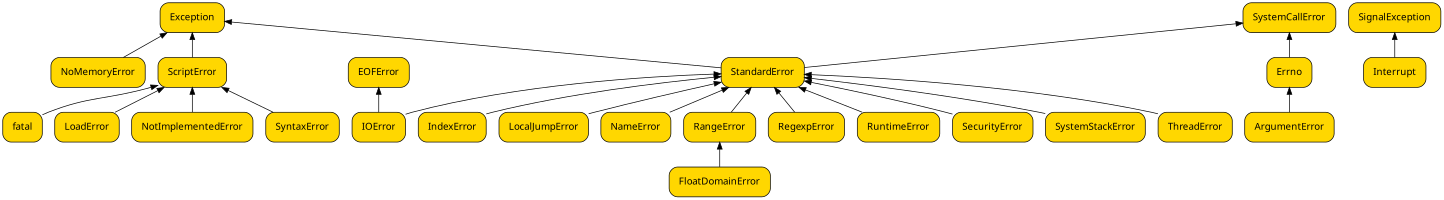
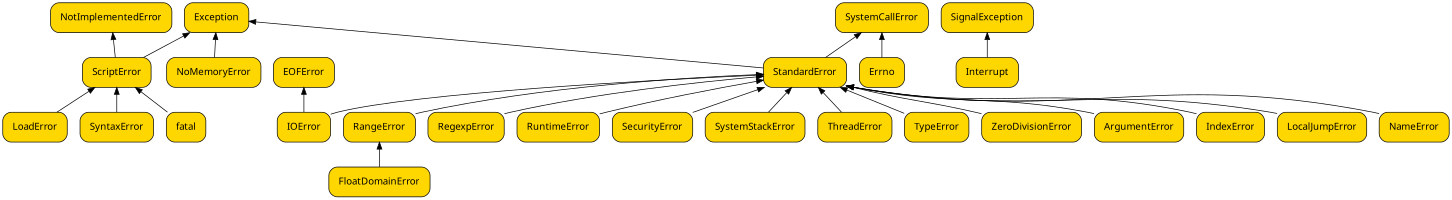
edge "NotImplementedError" -> "ScriptError": reversed
edge "ArgumentError" -> "Errno": now "ArgumentError" -> "StandardError"
node "TypeError": added
node "ZeroDivisionError": added
